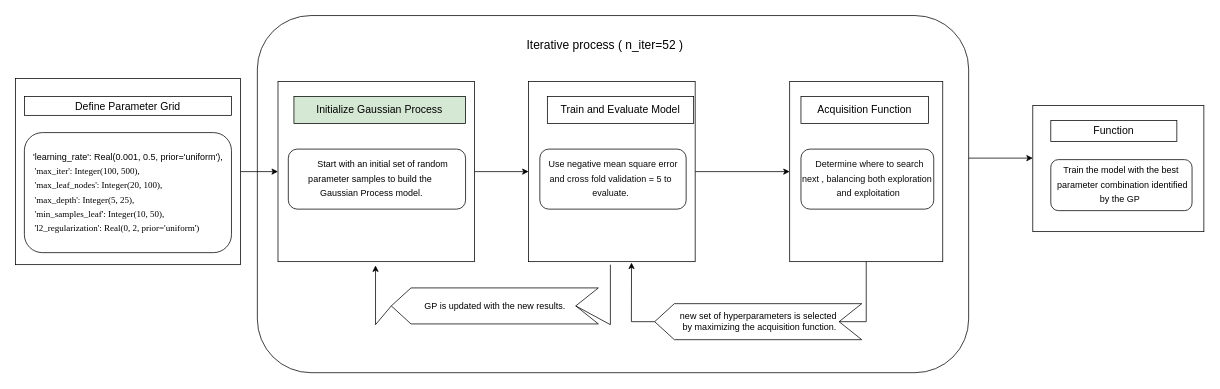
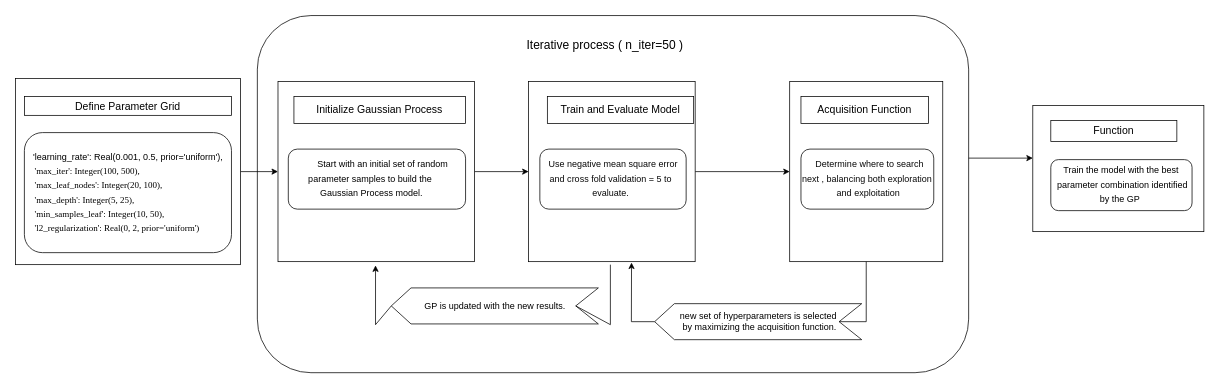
node "Iterative process ( n_iter=52 )": label "Iterative process ( n_iter=52 )" -> "Iterative process ( n_iter=50 )"
node "Initialize Gaussian Process": fillcolor #d5e8d4 -> #ffffff
